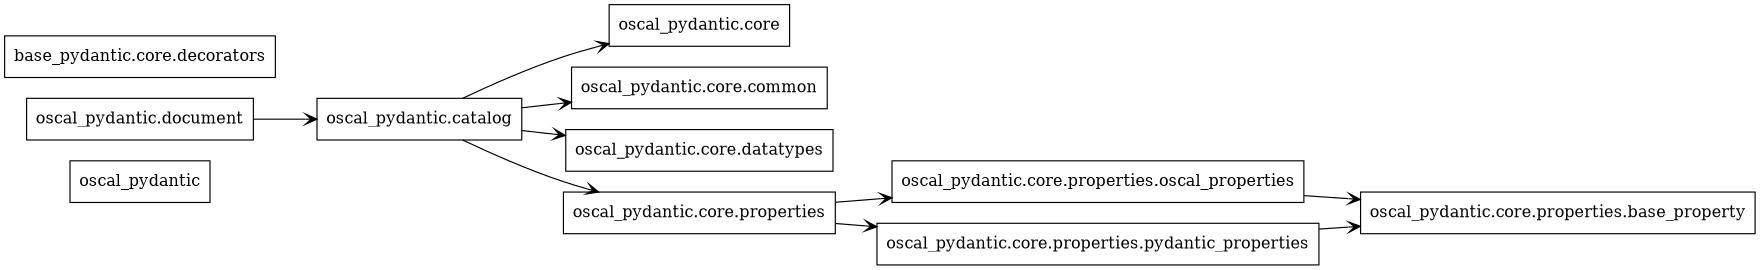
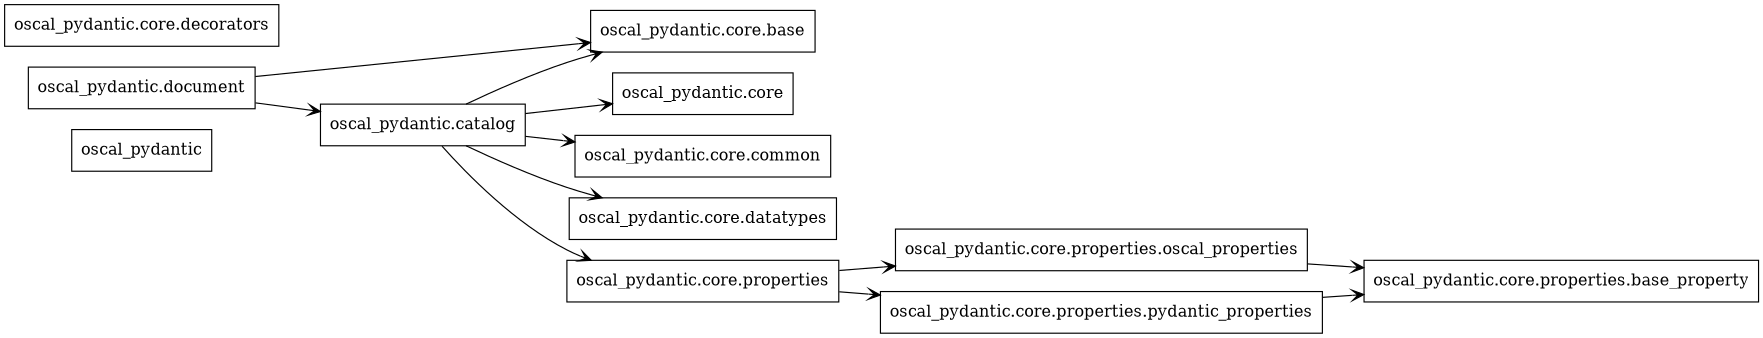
node "oscal_pydantic.core.base": added
node "base_pydantic.core.decorators": label "base_pydantic.core.decorators" -> "oscal_pydantic.core.decorators"
